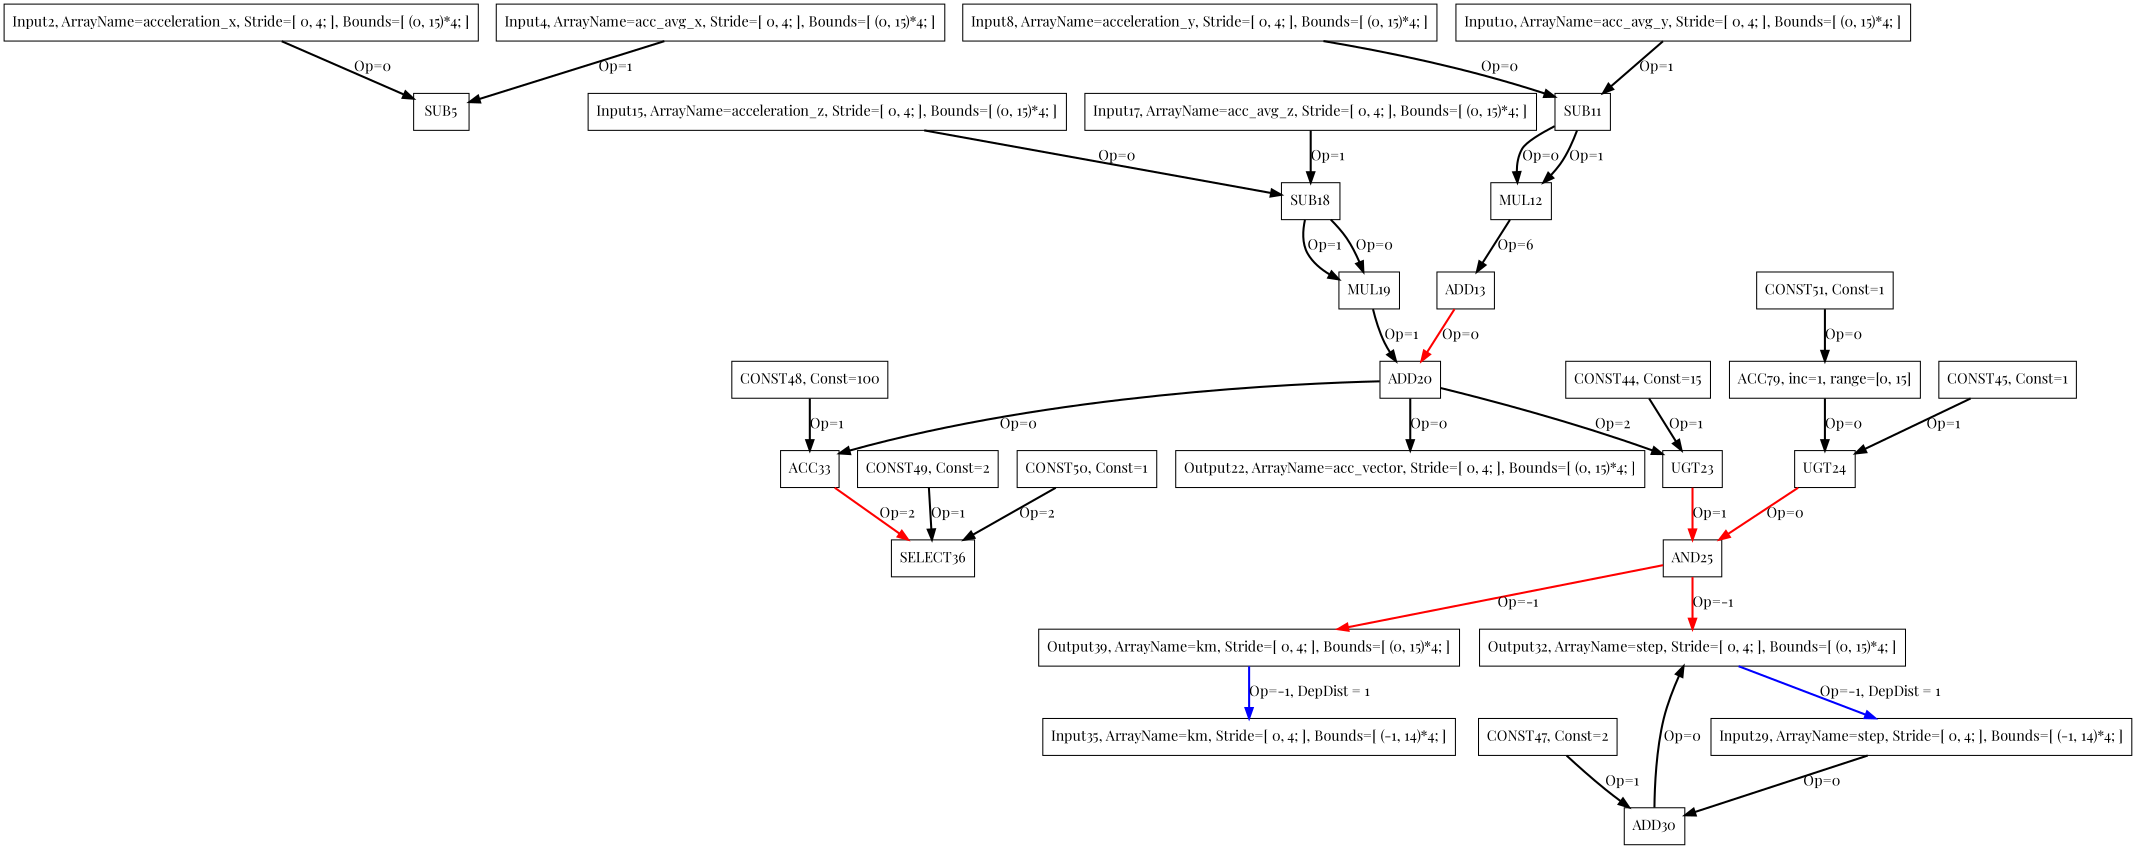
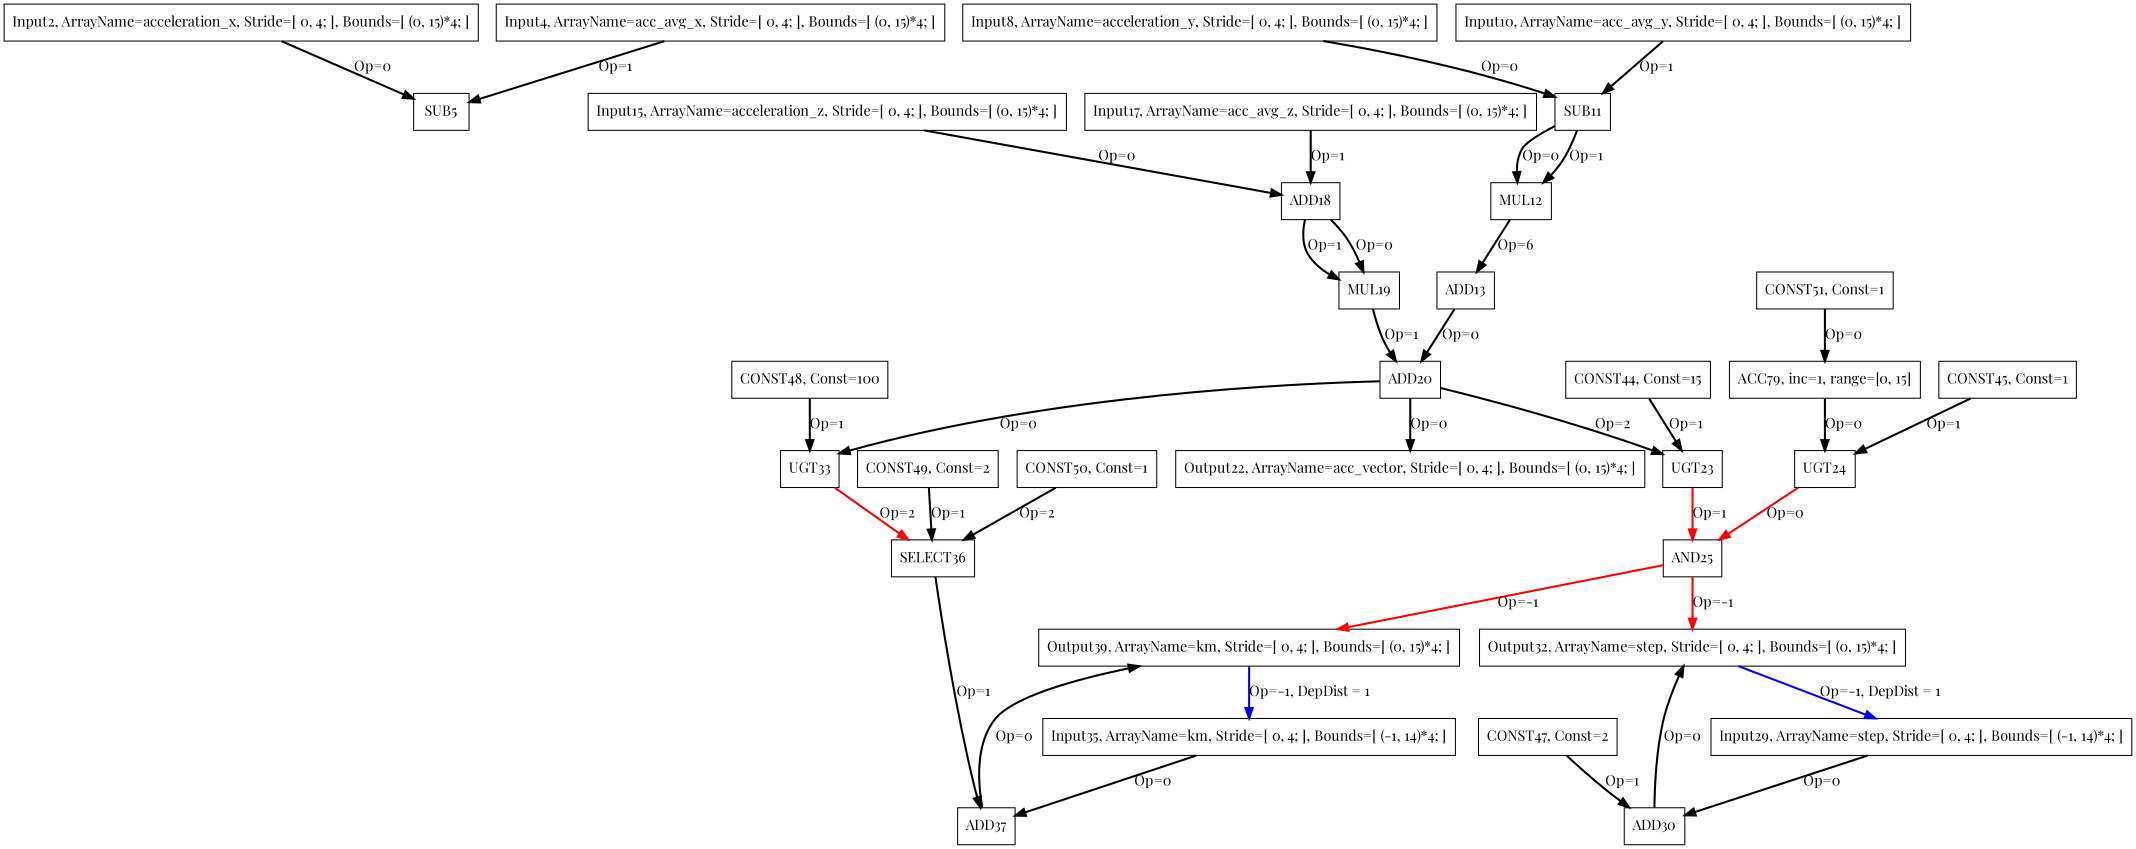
node "SUB18": label "SUB18" -> "ADD18"
edge "ADD13" -> "ADD20": color red -> black
node "ACC33": label "ACC33" -> "UGT33"
node "ADD37": added
